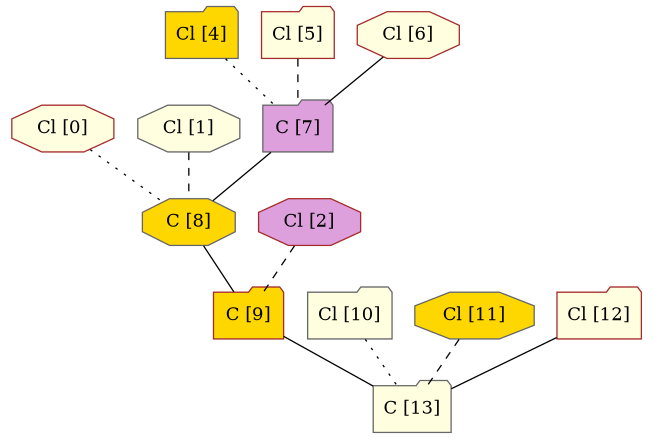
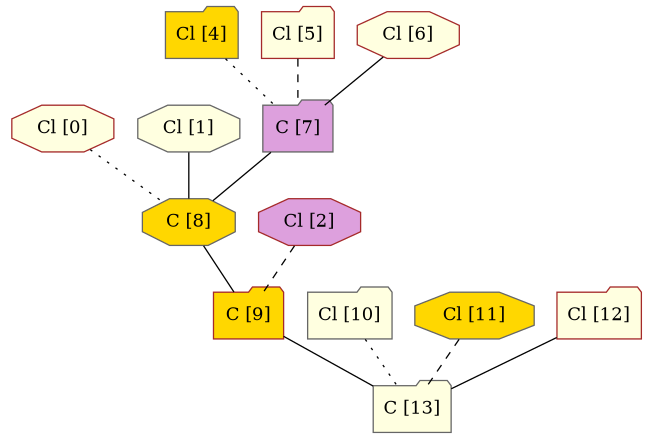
edge "Cl [1]" -- "C [8]": style dashed -> solid
